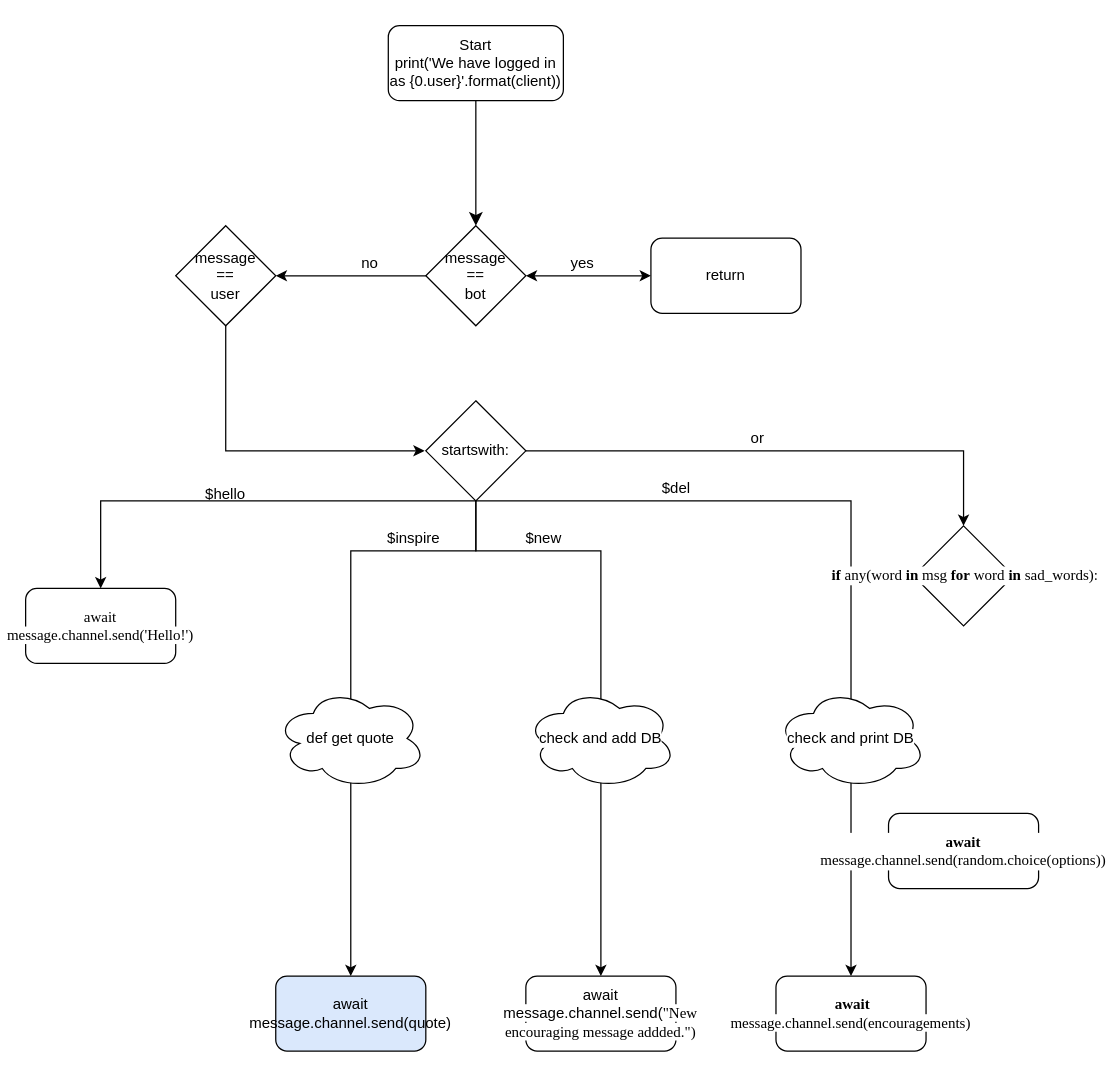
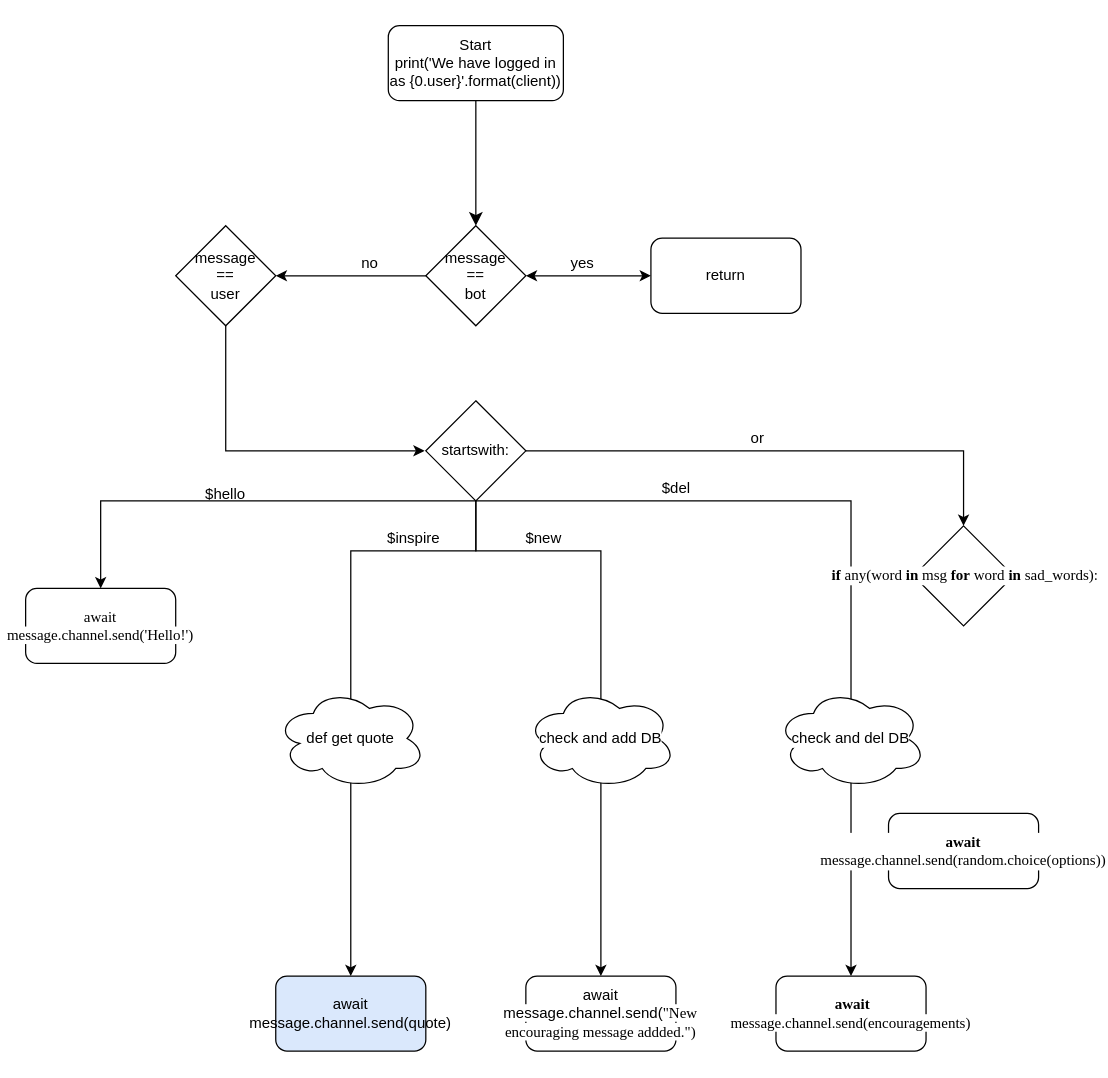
node "check and print DB": label "check and print DB" -> "check and del DB"
